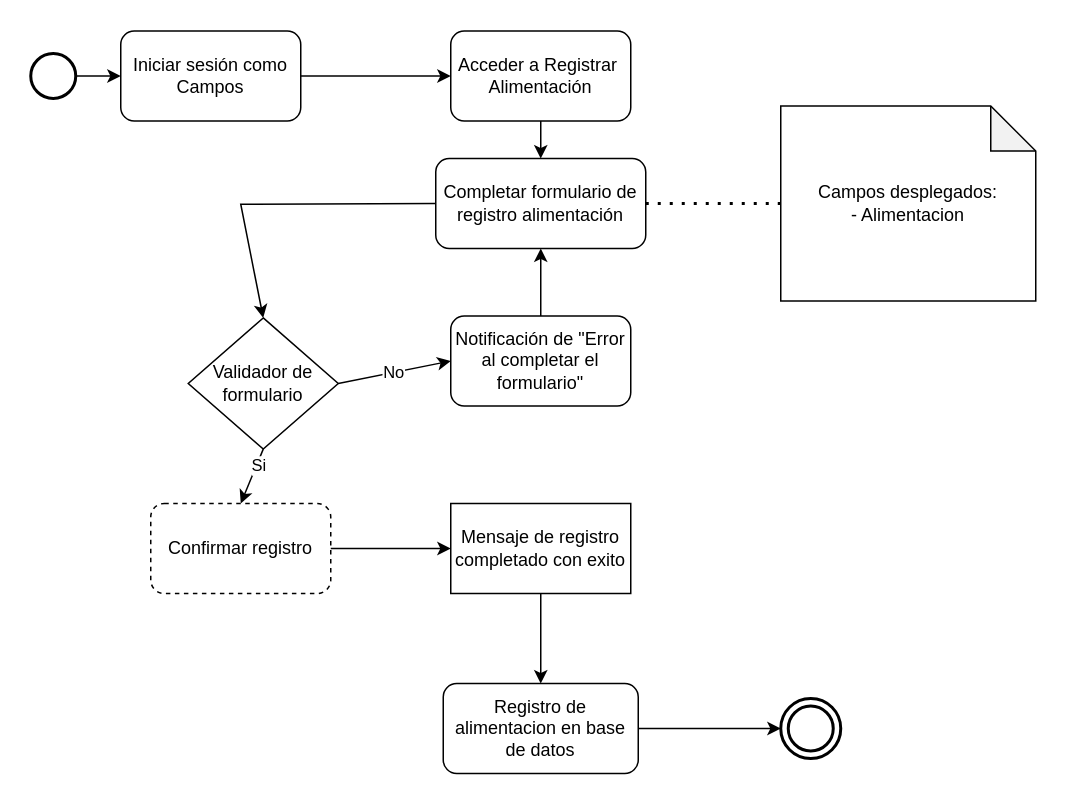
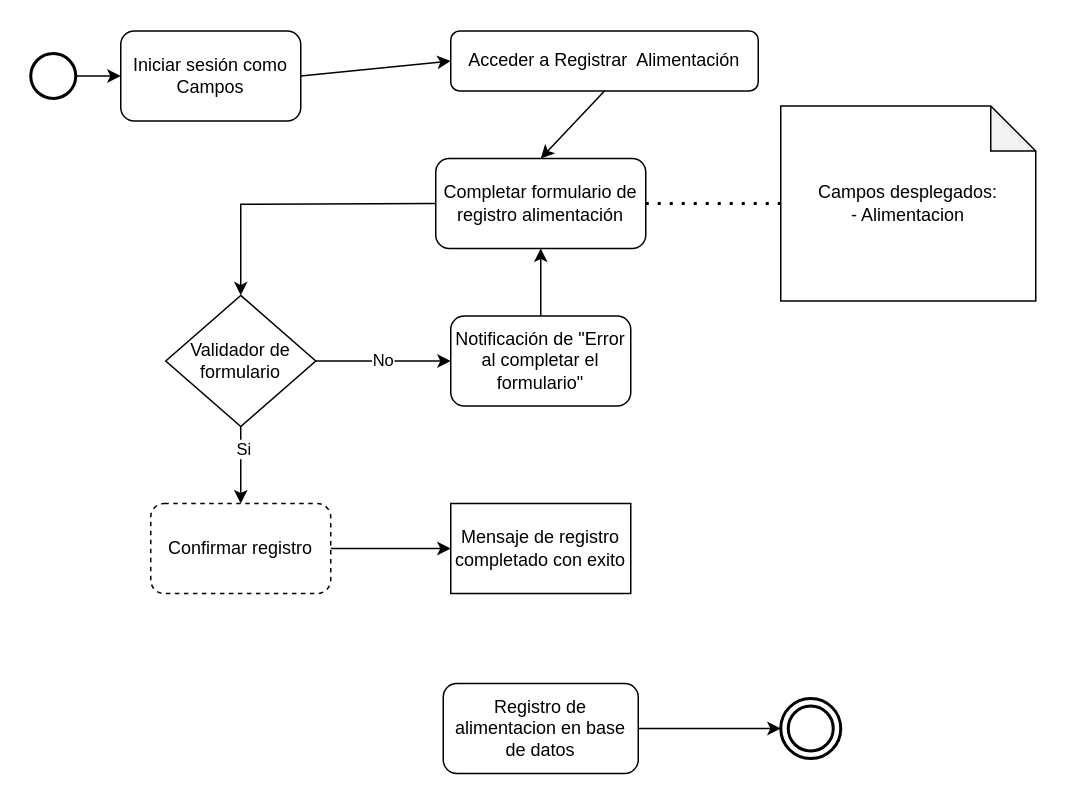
node "Acceder a Registrar Alimentación": size 180x90 -> 308x60
node "Validador de formulario": moved (263, 383) -> (241, 361)
edge "Mensaje de registro completado con exito" -> "Registro de alimentacion en base de datos": removed
